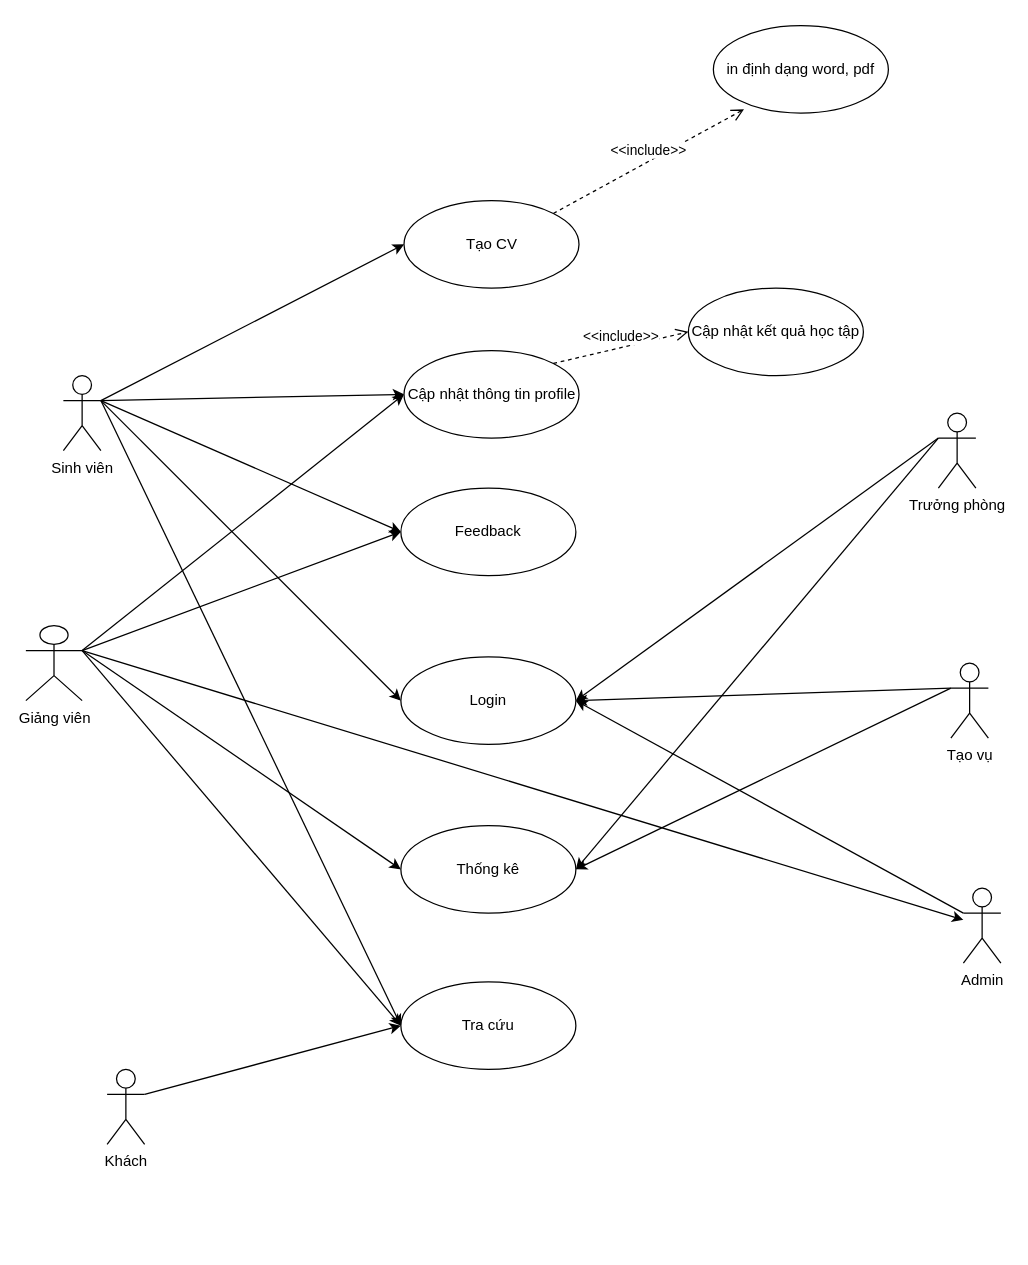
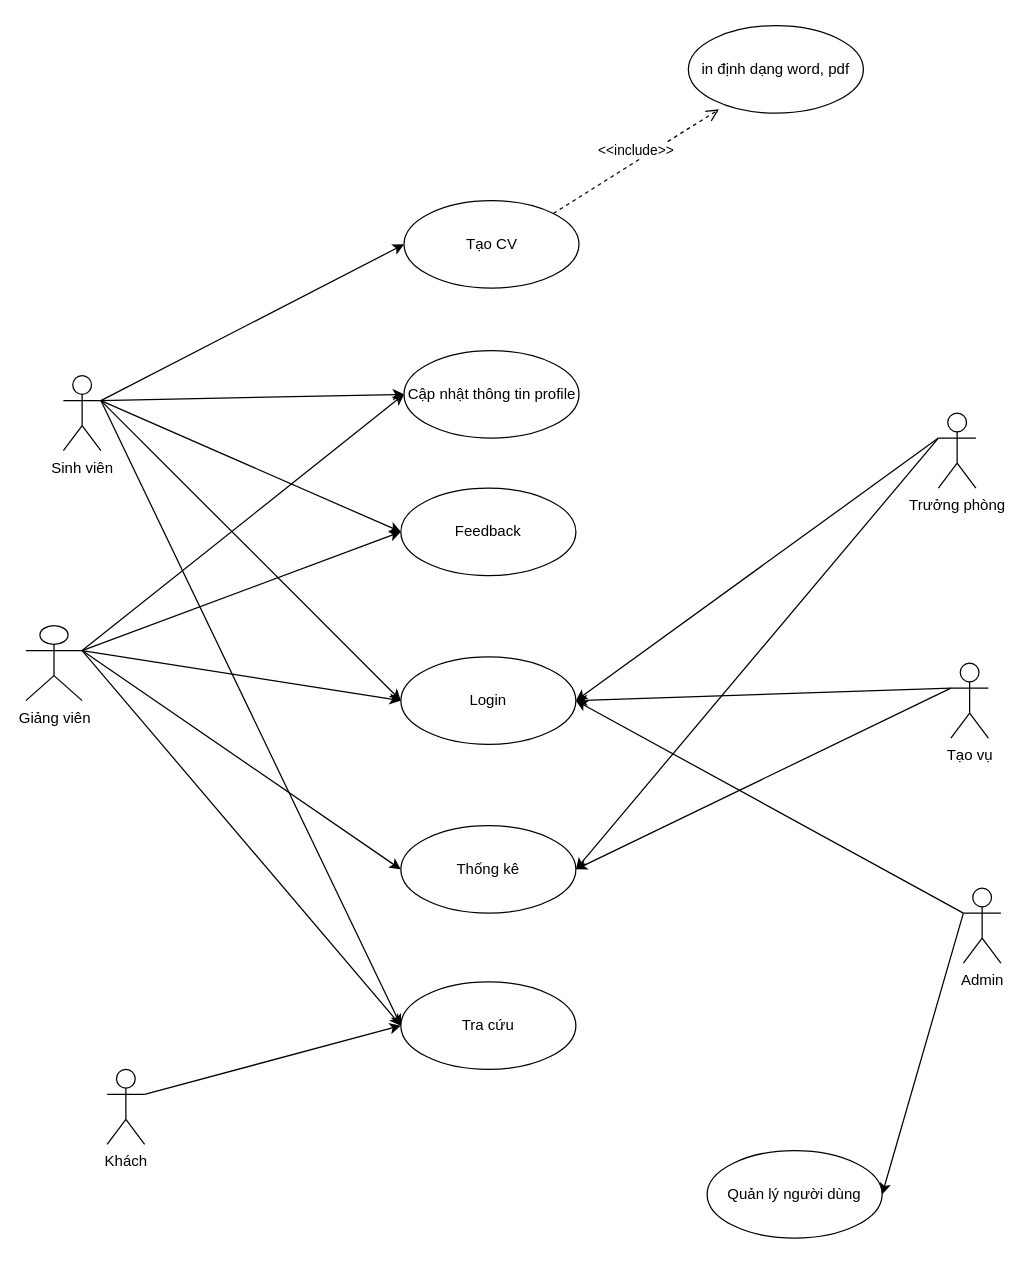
node "in định dạng word, pdf": moved (801, 69) -> (776, 69)
node "Cập nhật kết quả học tập": removed
edge "Cập nhật thông tin profile" -> "Cập nhật kết quả học tập": removed, label "<<include>>"
edge "Giảng viên" -> "Admin": now "Giảng viên" -> "Login"
edge "Admin" -> "Quản lý người dùng": added
node "Quản lý người dùng": added
